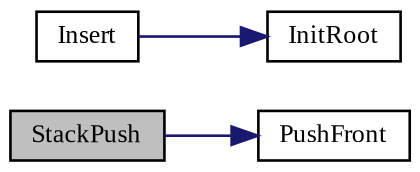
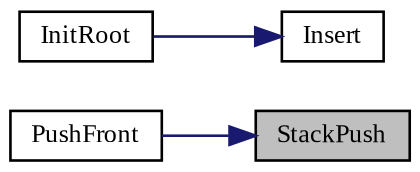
edge "Insert" -> "InitRoot": reversed
edge "StackPush" -> "PushFront": reversed
